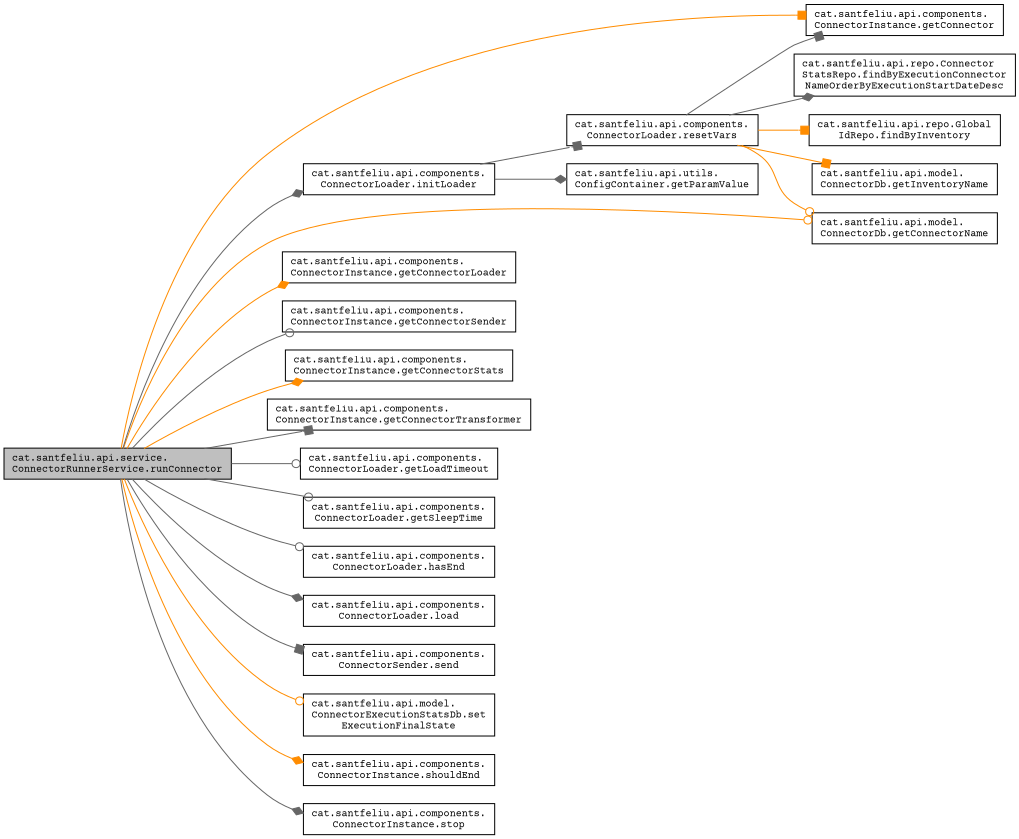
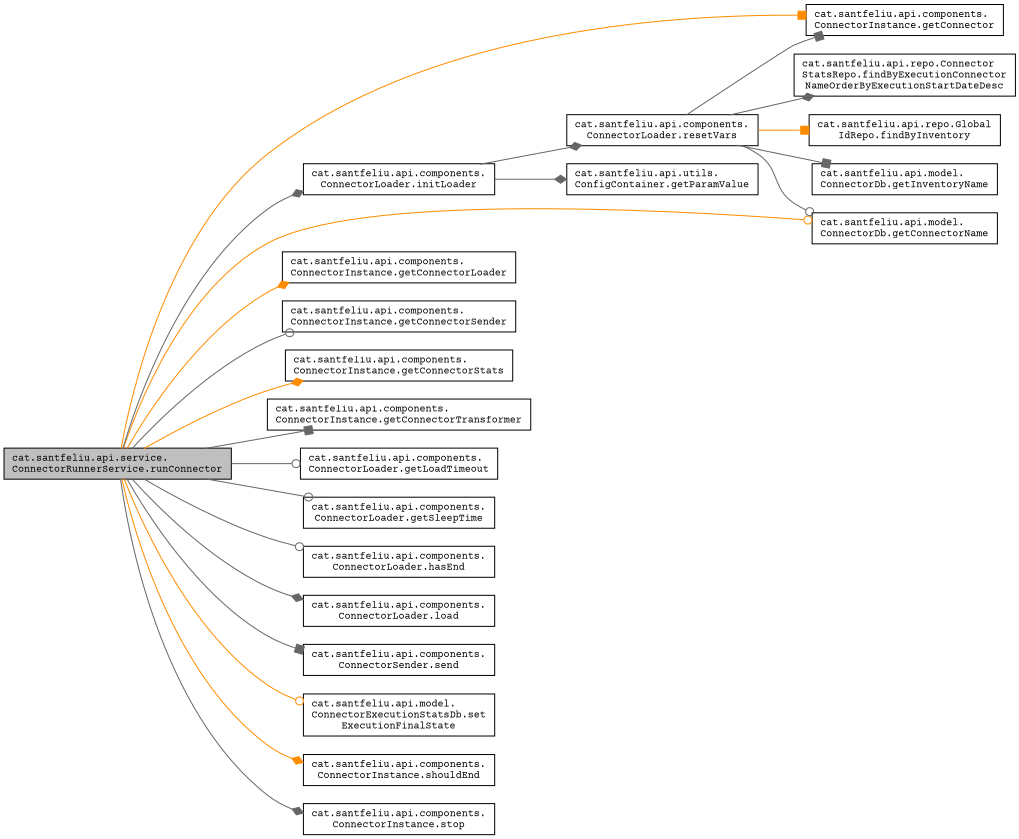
edge "cat.santfeliu.api.components. ConnectorLoader.resetVars" -> "cat.santfeliu.api.model. ConnectorDb.getInventoryName": color darkorange -> gray40
edge "cat.santfeliu.api.components. ConnectorLoader.initLoader" -> "cat.santfeliu.api.components. ConnectorLoader.resetVars": arrowhead box -> diamond
edge "cat.santfeliu.api.components. ConnectorLoader.resetVars" -> "cat.santfeliu.api.model. ConnectorDb.getConnectorName": color darkorange -> gray40
